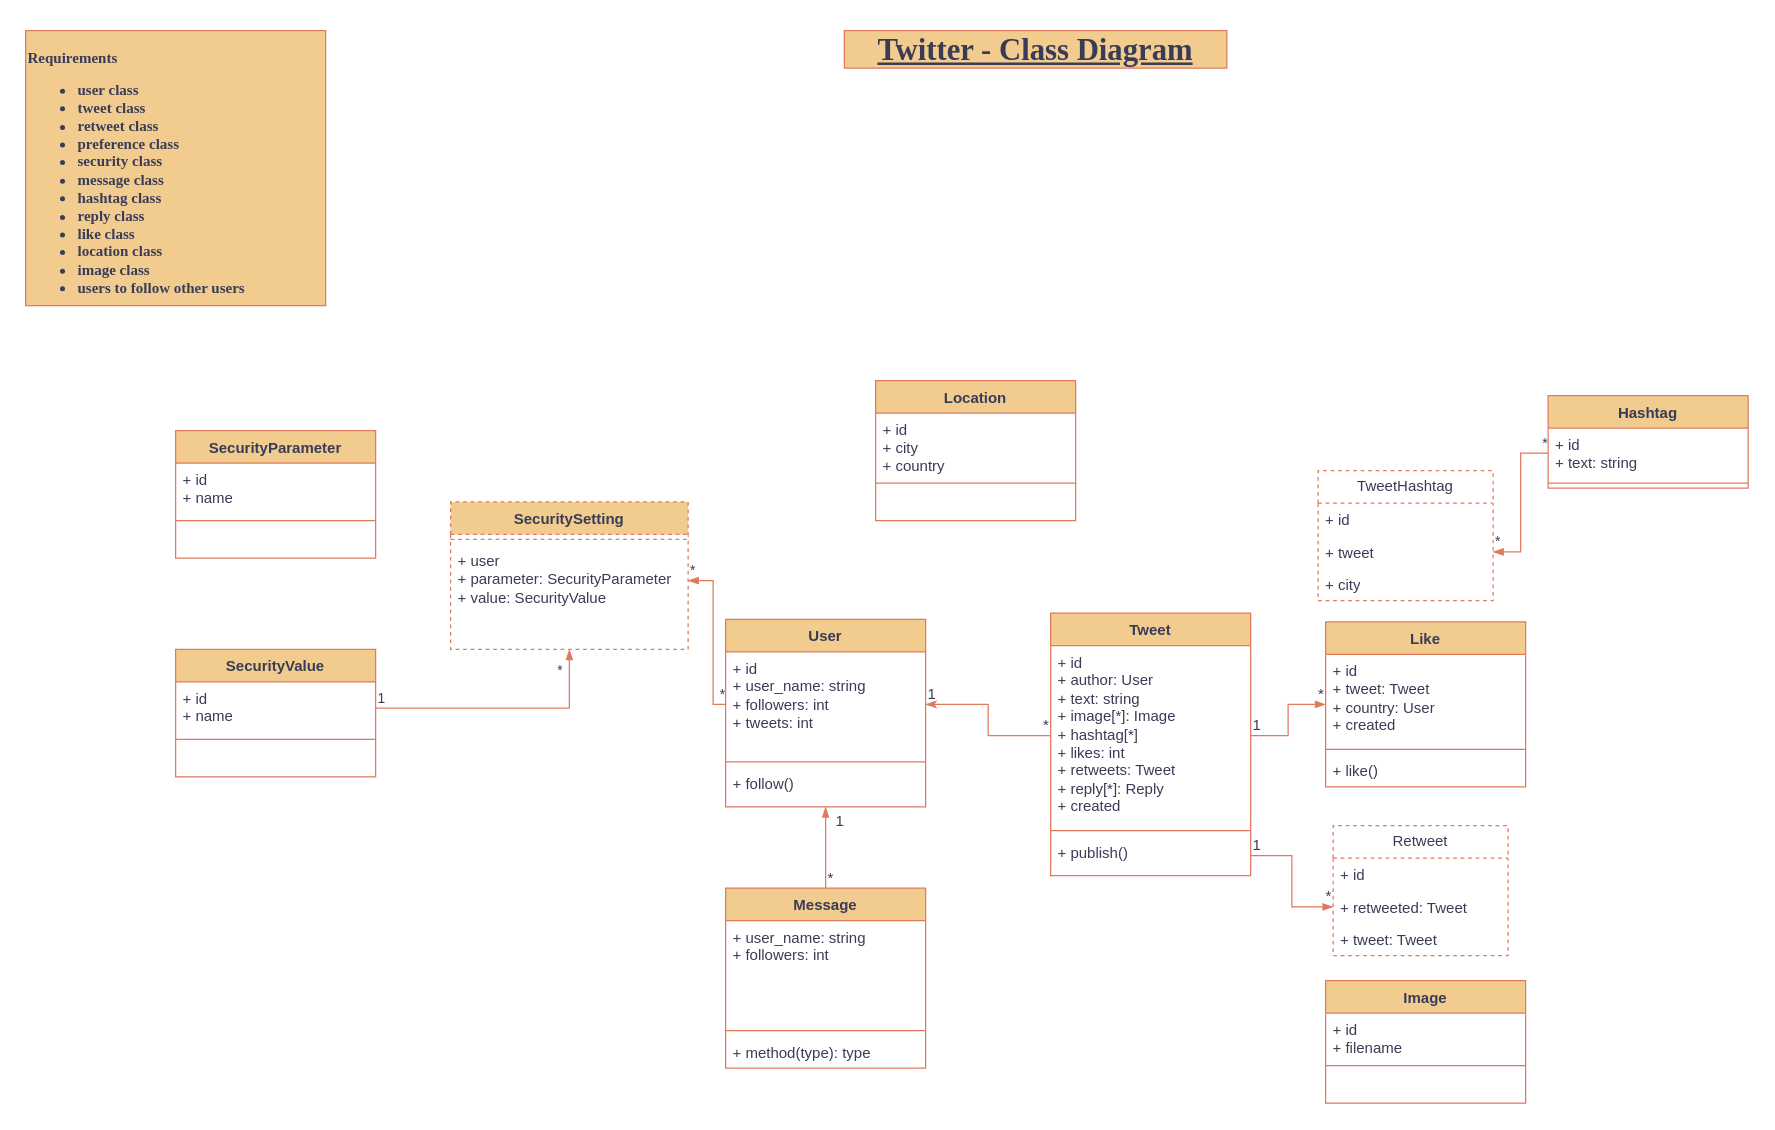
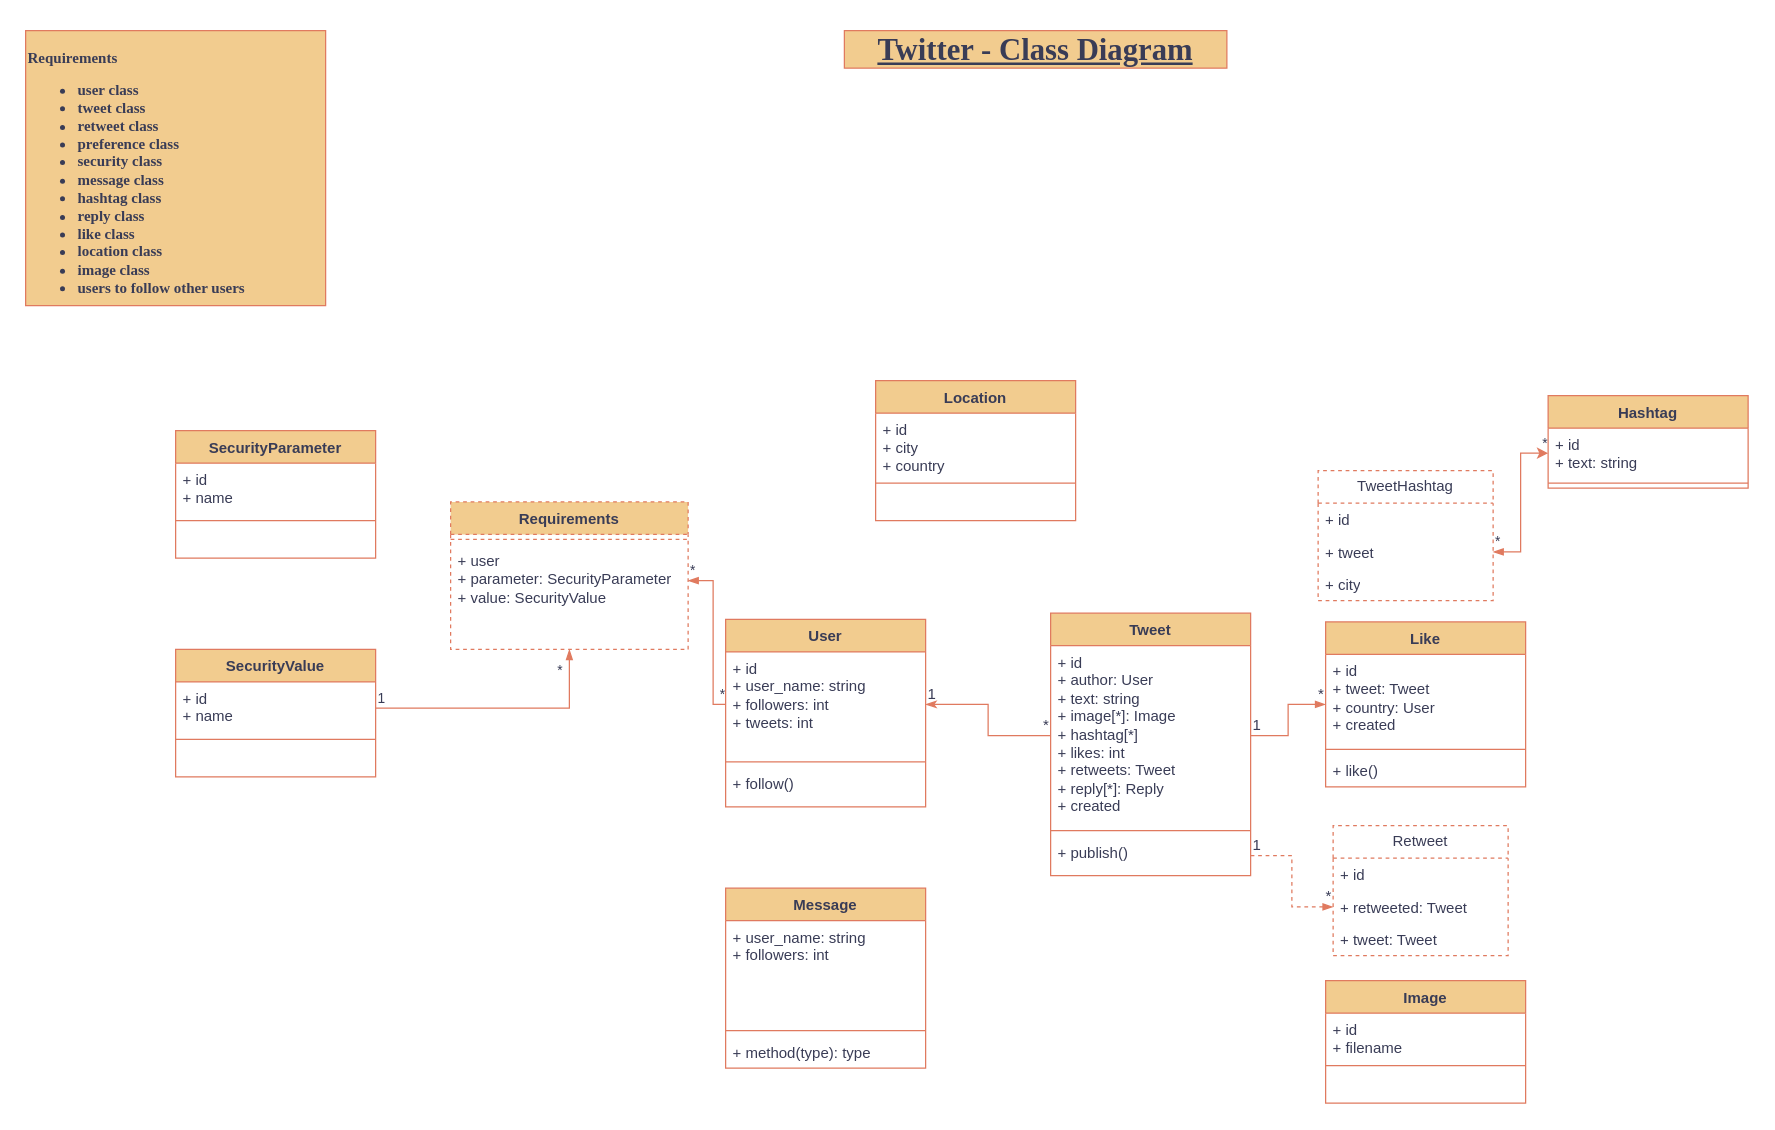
edge "+ id + text: string" -> "+ tweet": arrowhead none -> classic
node "SecuritySetting": label "SecuritySetting" -> "Requirements"
edge "Message" -> "+ follow()": removed, labels "*", "1"
edge "+ publish()" -> "+ retweeted: Tweet": style solid -> dashed
